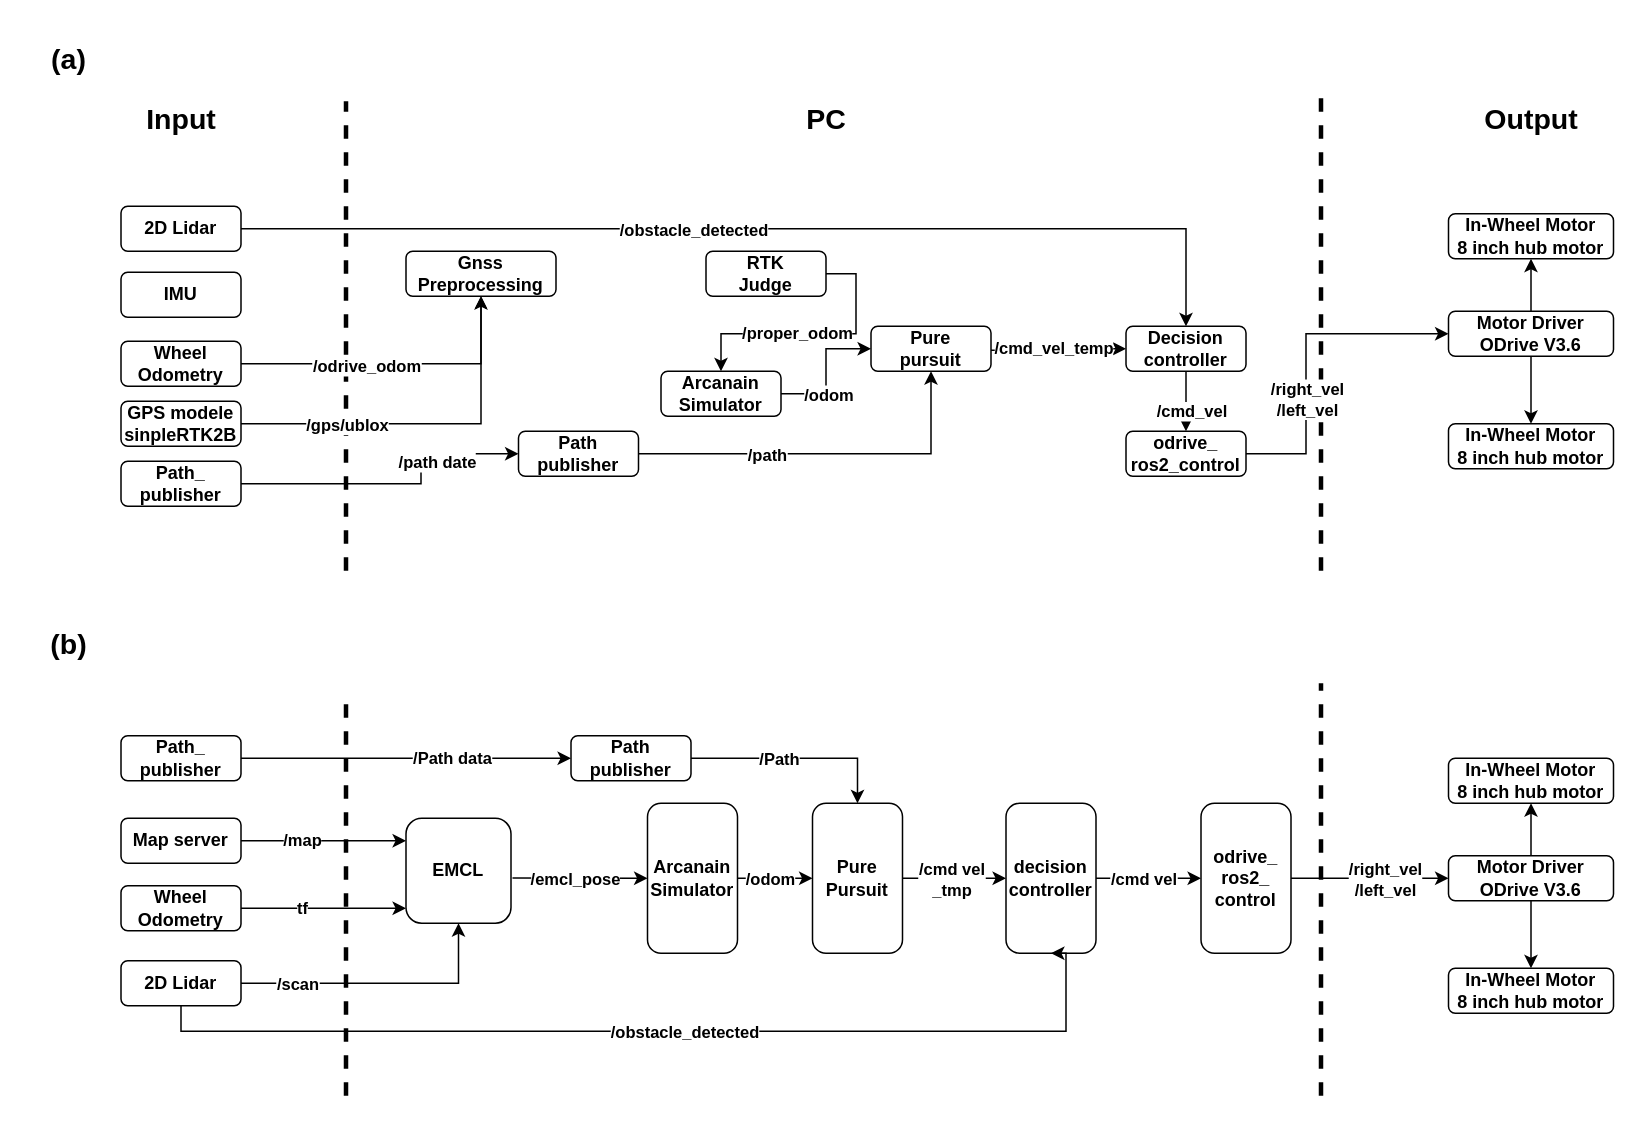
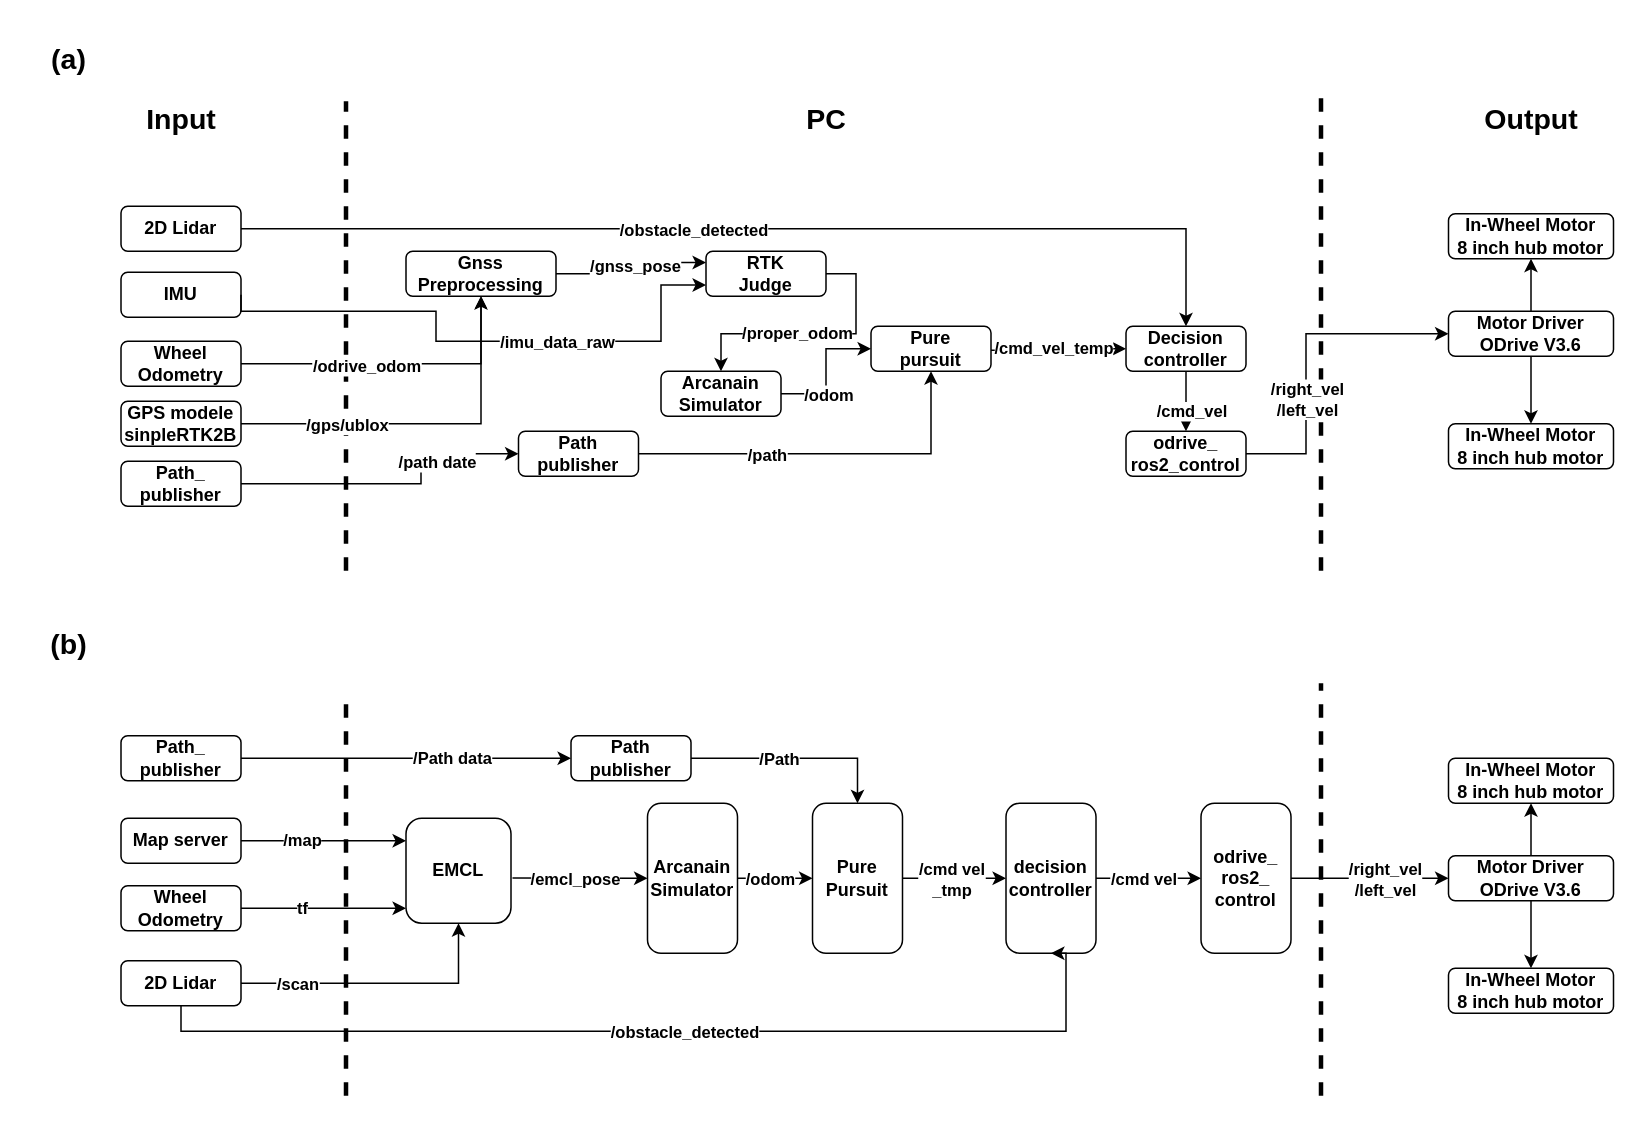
edge "Gnss Preprocessing" -> "RTK Judge": added, label "/gnss_pose"
edge "IMU" -> "RTK Judge": added, label "/imu_data_raw"
